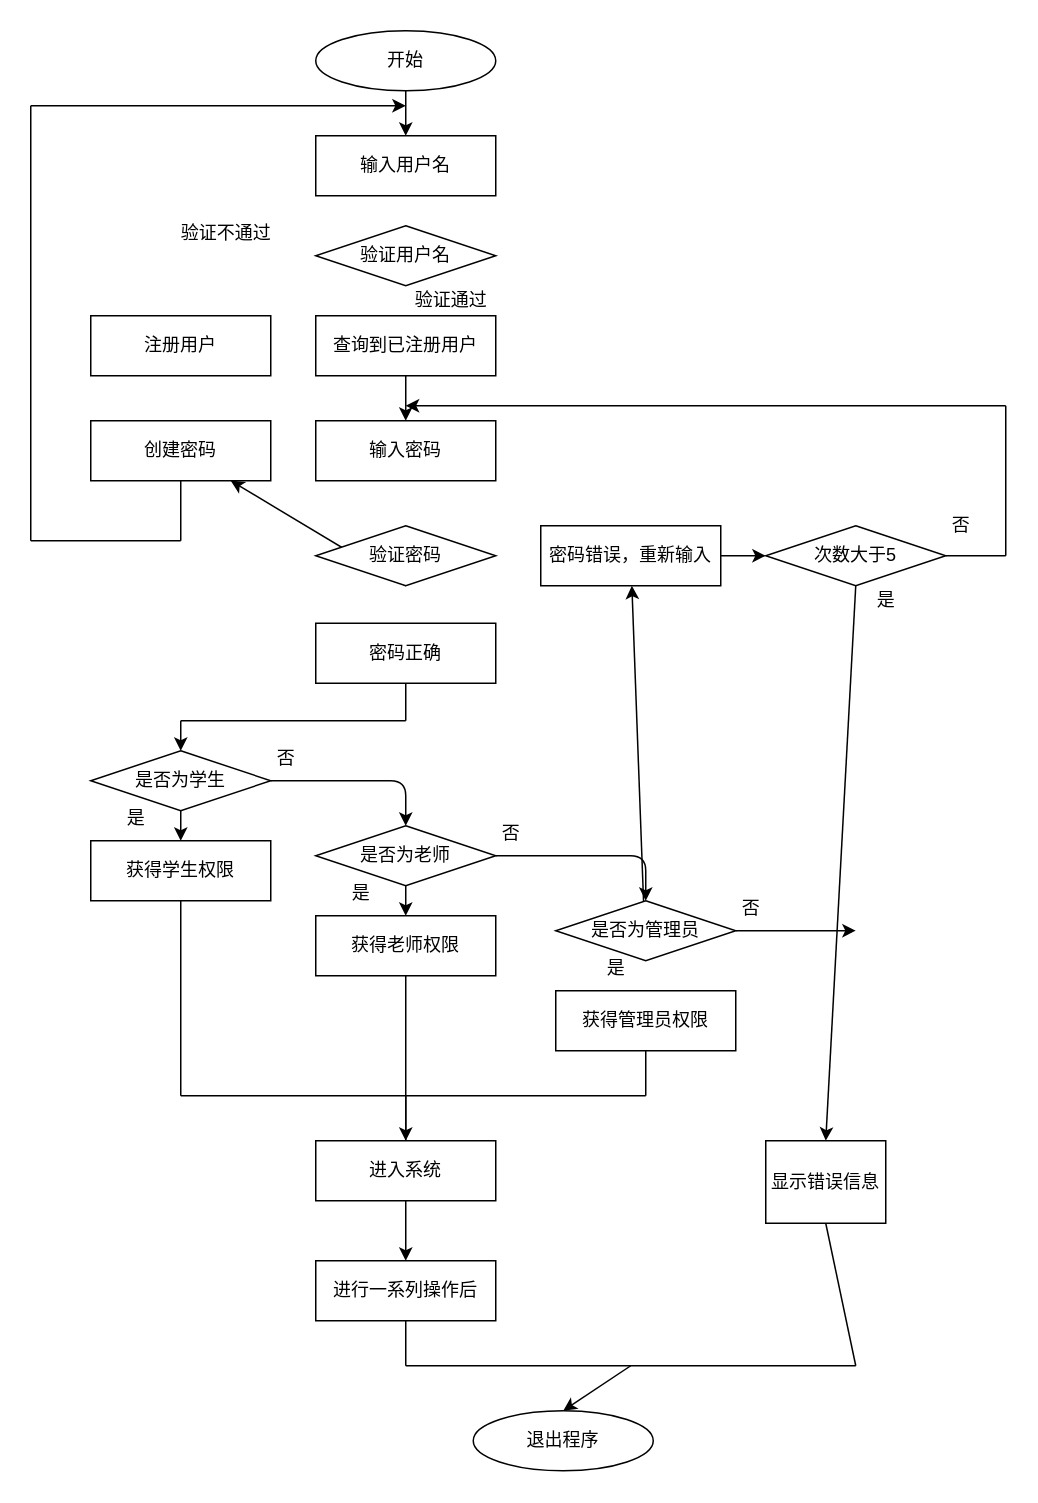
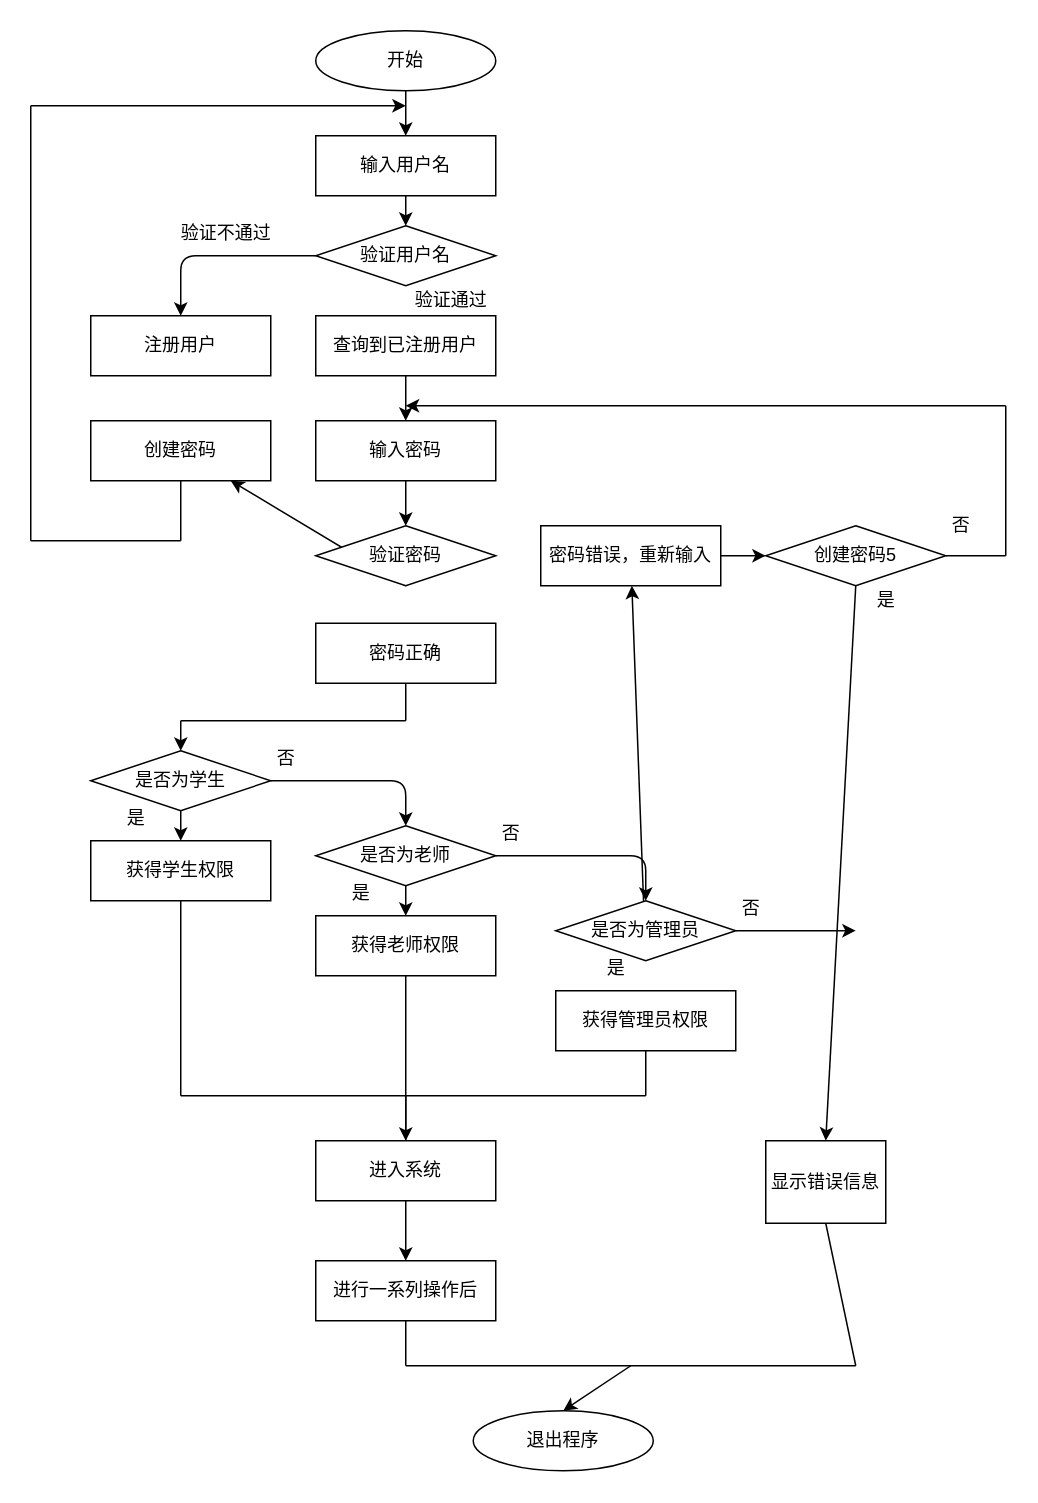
edge "输入用户名" -> "验证用户名": added
edge "验证用户名" -> "注册用户": added
edge "输入密码" -> "验证密码": added
node "次数大于5": label "次数大于5" -> "创建密码5"
